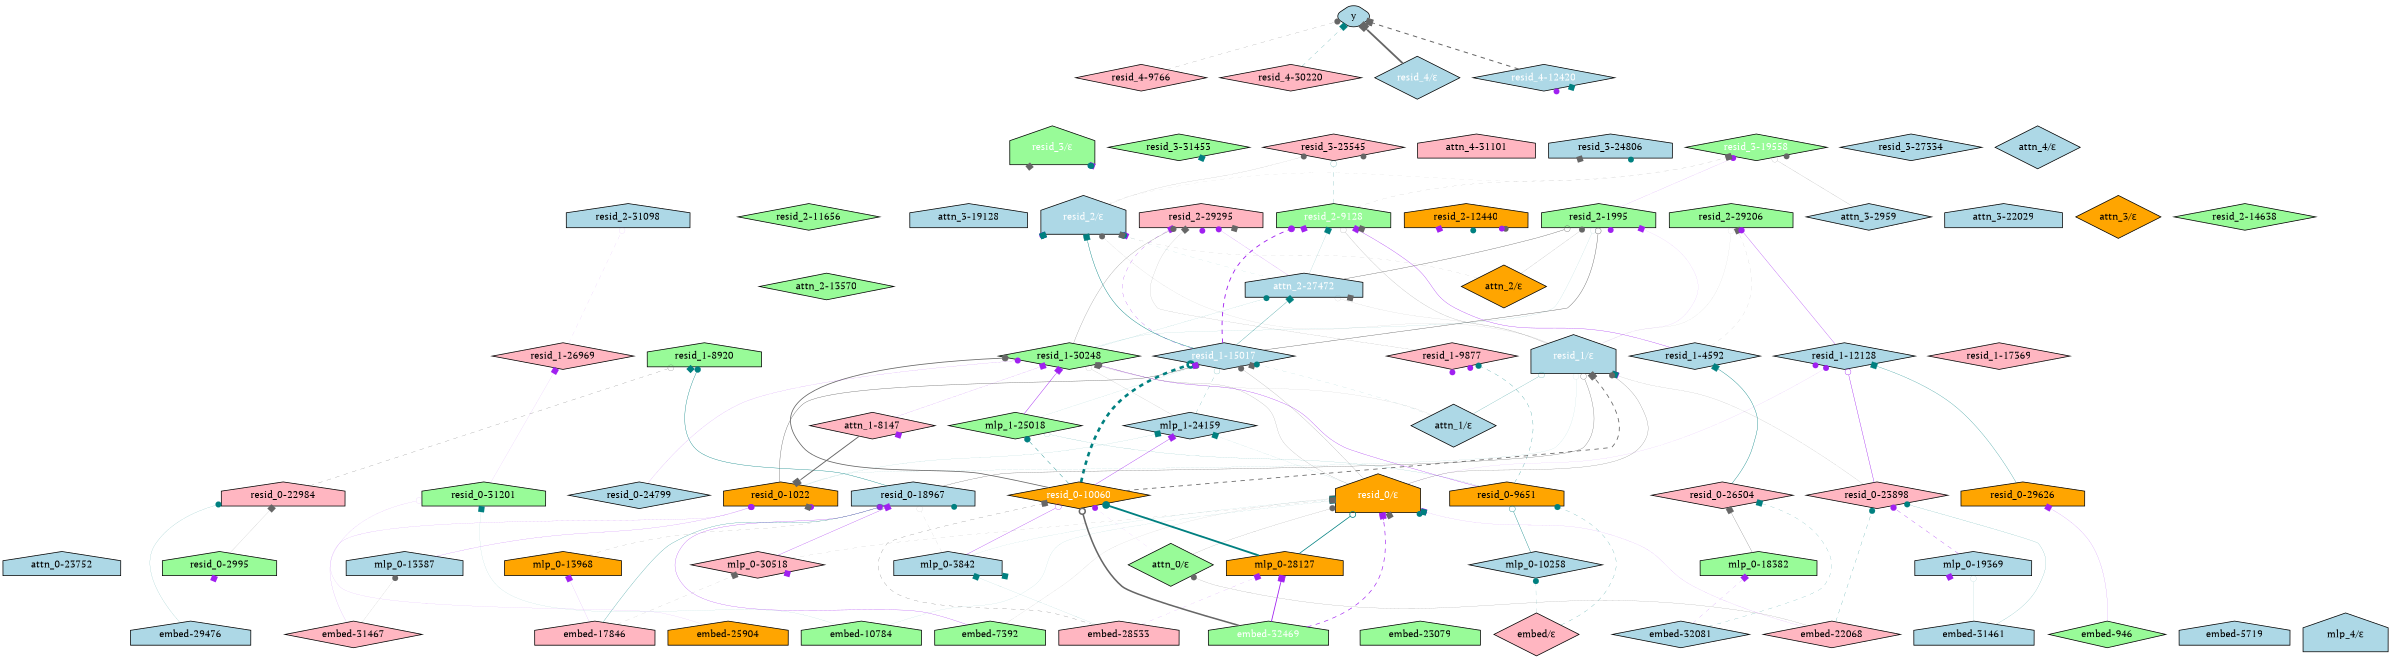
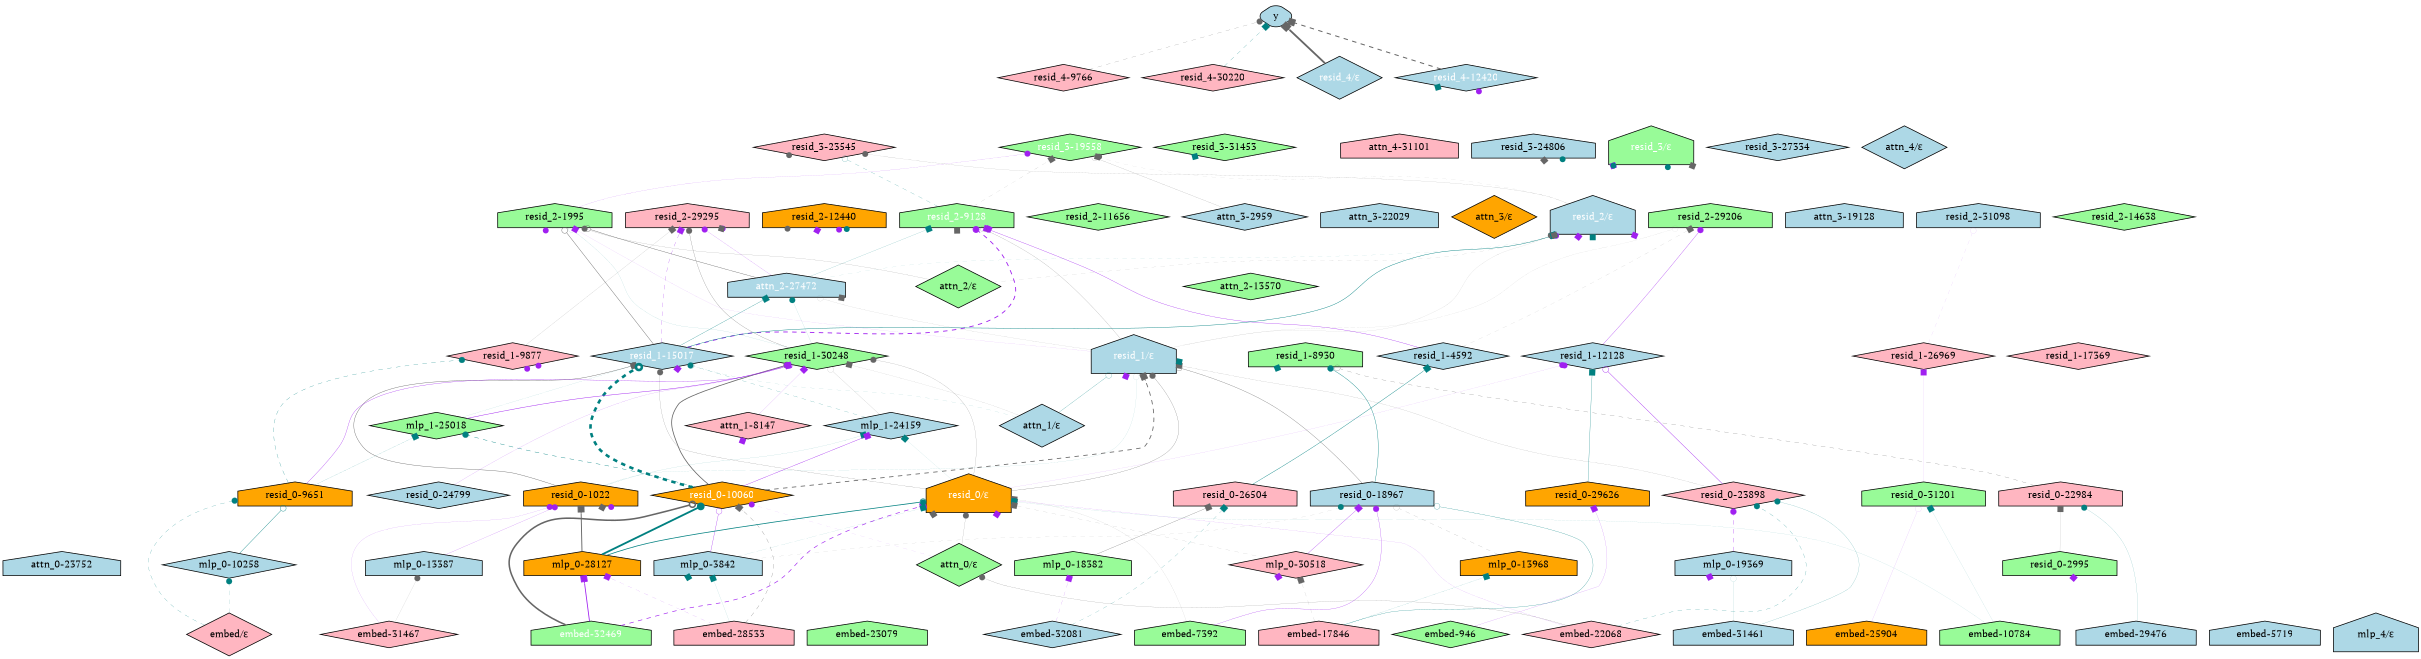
node "attn_2/ε": fillcolor orange -> palegreen
node "resid_1-8920": label "resid_1-8920" -> "resid_1-8930"
edge "attn_1-8147" -> "resid_0-1022": now "mlp_0-28127" -> "resid_0-1022"
edge "resid_0-9651" -> "mlp_1-25018": arrowhead odot -> box
node "resid_0-26504": shape diamond -> house
edge "embed-17846" -> "mlp_0-13968": color purple -> teal
